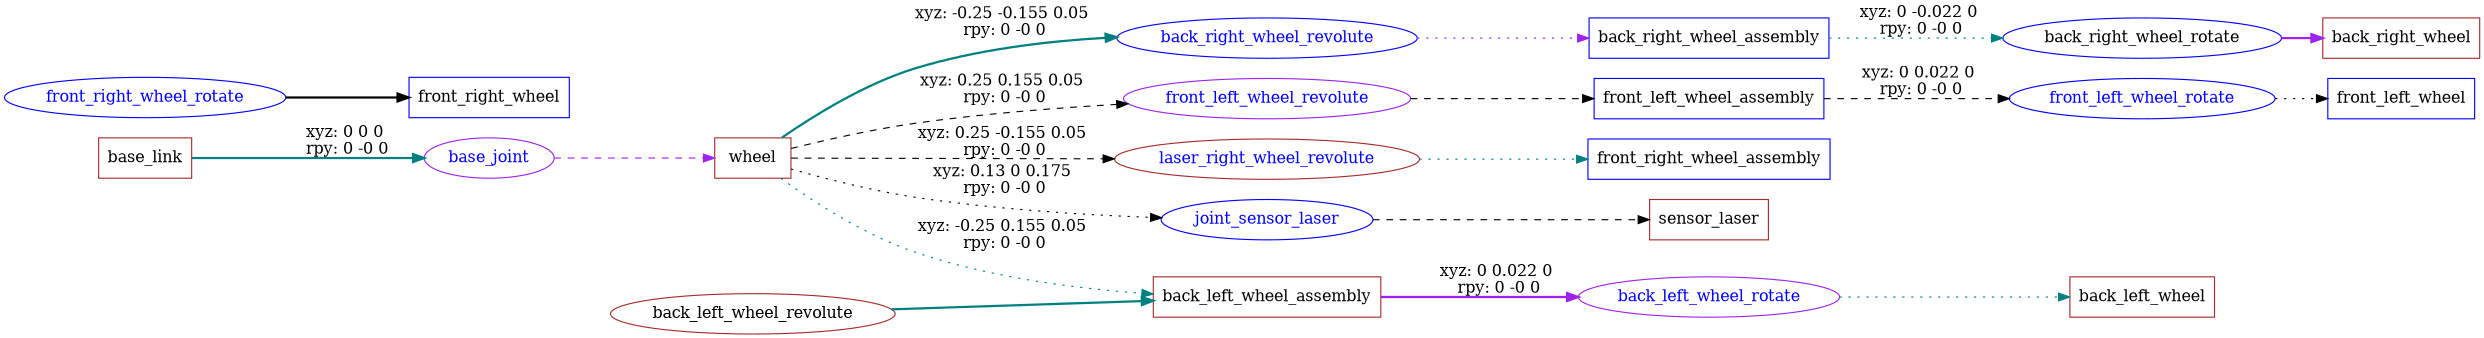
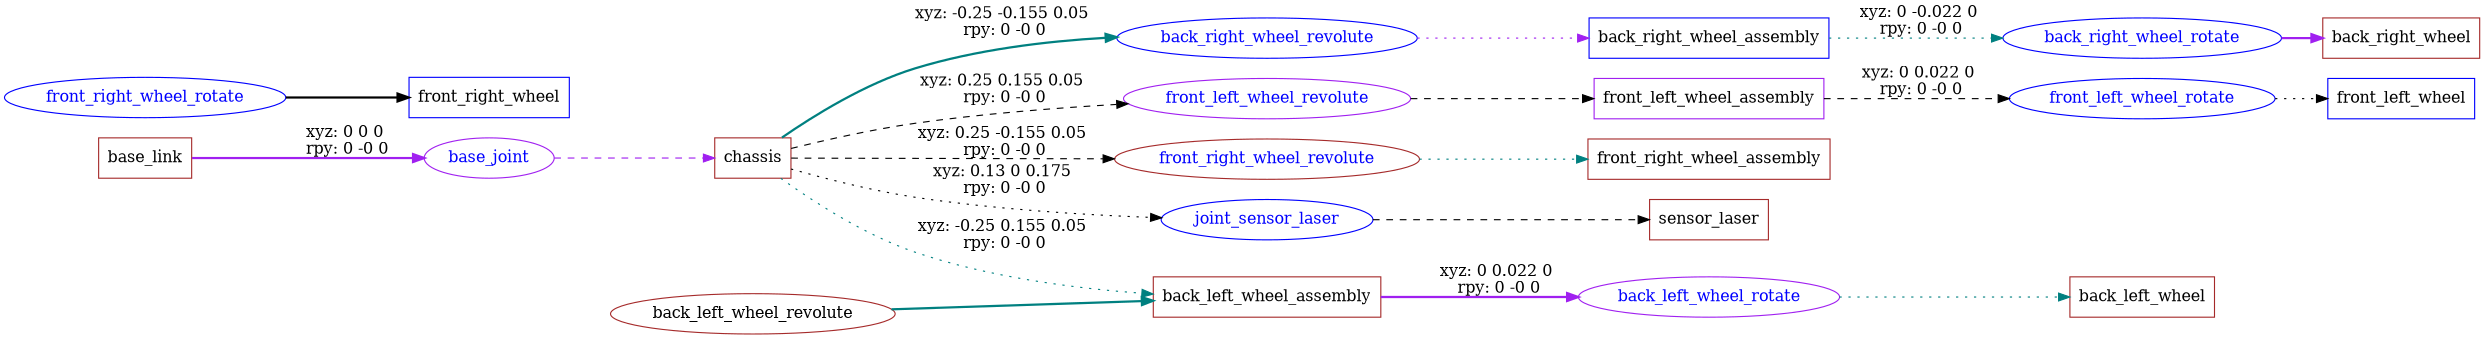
node "back_right_wheel_rotate": fontcolor black -> blue
node "front_left_wheel_assembly": color blue -> purple
edge "base_link" -> "base_joint": color teal -> purple
node "wheel": label "wheel" -> "chassis"
node "laser_right_wheel_revolute": label "laser_right_wheel_revolute" -> "front_right_wheel_revolute"
node "front_right_wheel_assembly": color blue -> brown
